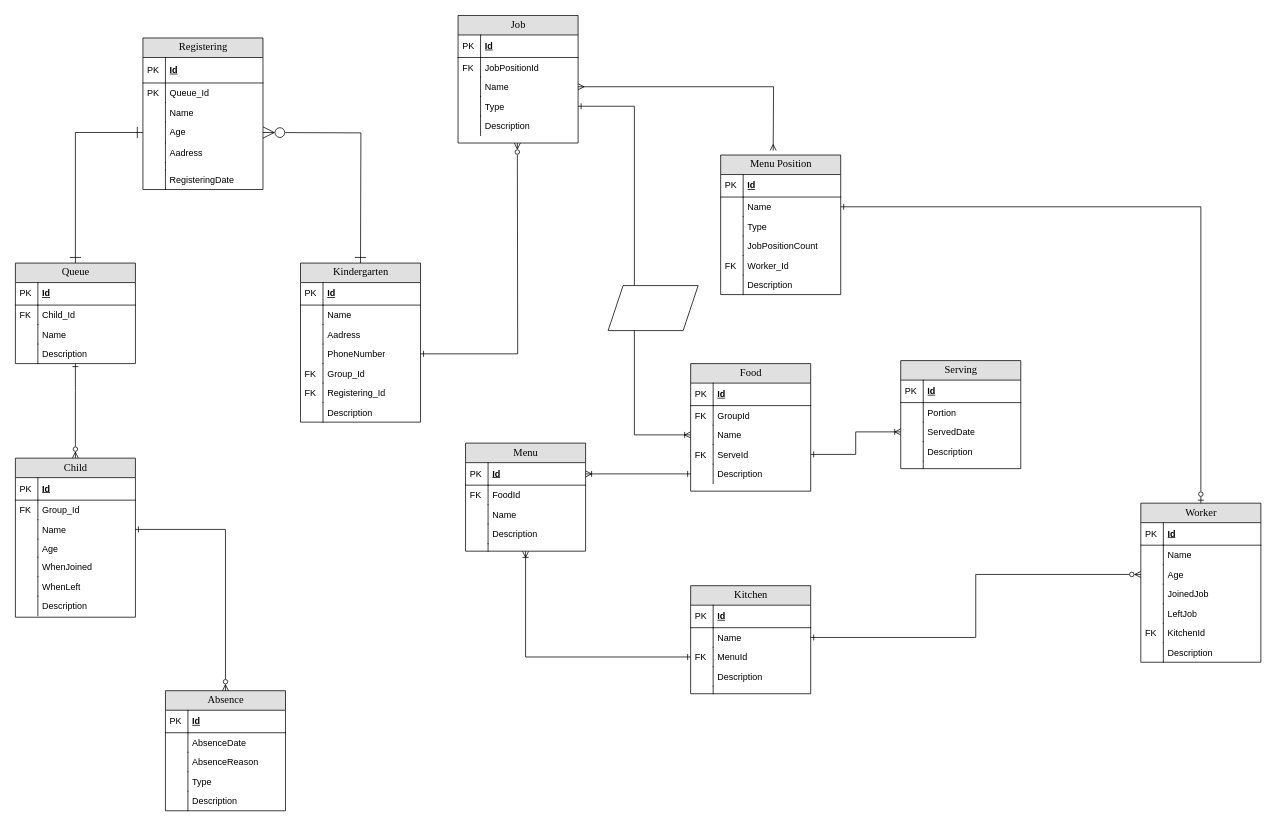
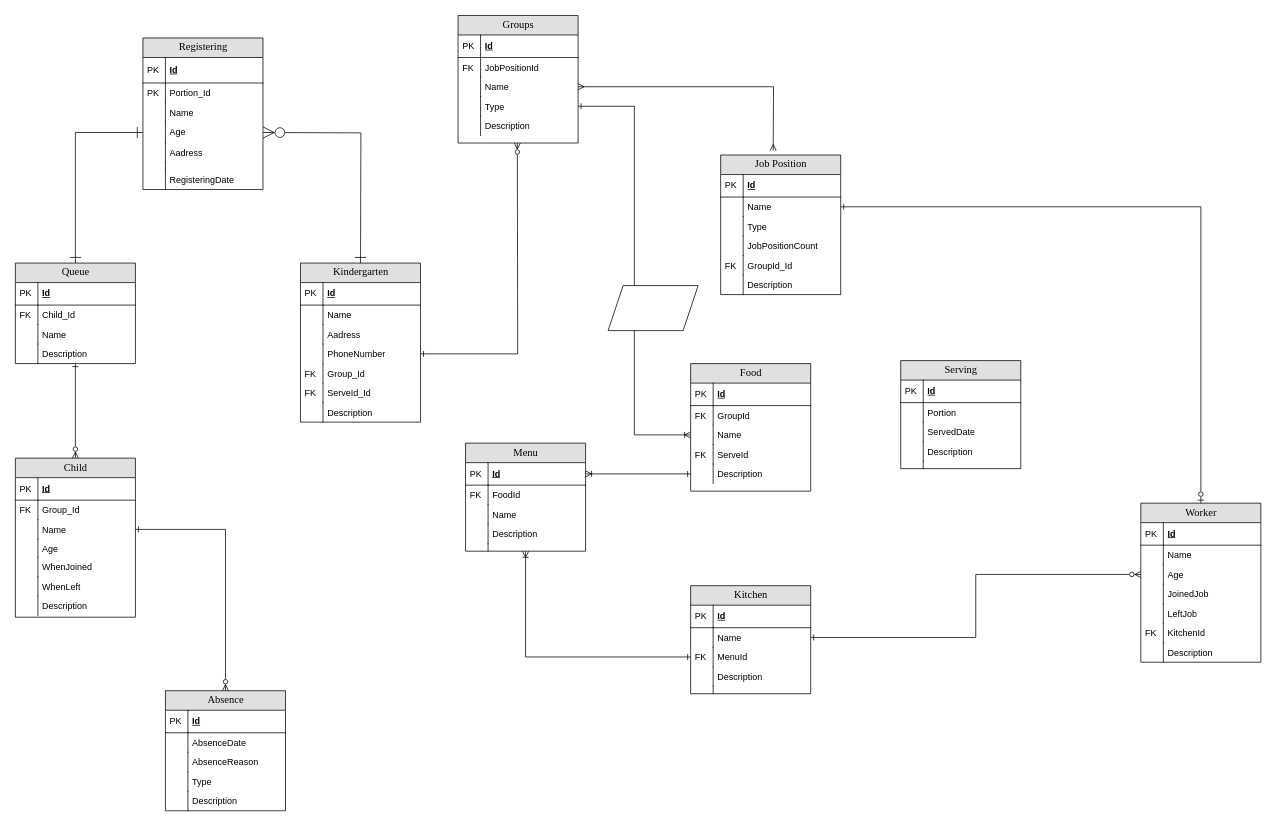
node "Job": label "Job" -> "Groups"
node "Queue_Id": label "Queue_Id" -> "Portion_Id"
node "Menu Position": label "Menu Position" -> "Job Position"
node "Worker_Id": label "Worker_Id" -> "GroupId_Id"
node "Registering_Id": label "Registering_Id" -> "ServeId_Id"
edge "ServedDate" -- "ServeId": removed
